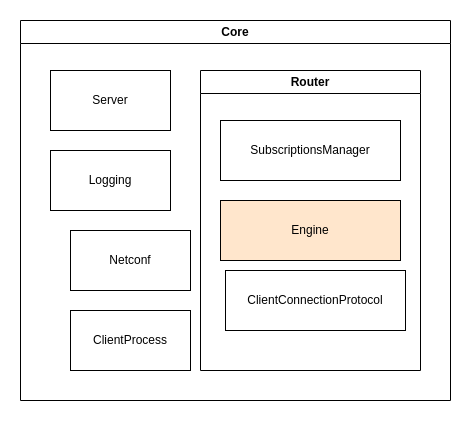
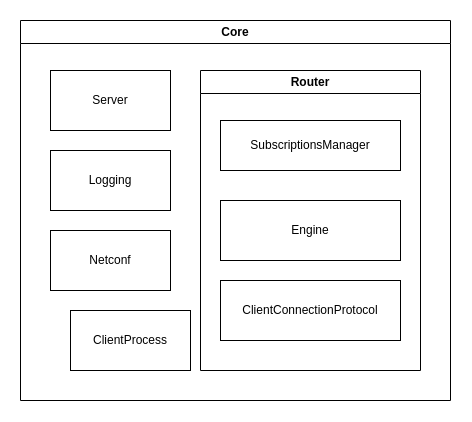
node "SubscriptionsManager": size 180x60 -> 180x50
node "Engine": fillcolor #ffe6cc -> #ffffff
node "Netconf": moved (131, 261) -> (111, 261)
node "ClientConnectionProtocol": moved (316, 301) -> (311, 311)
